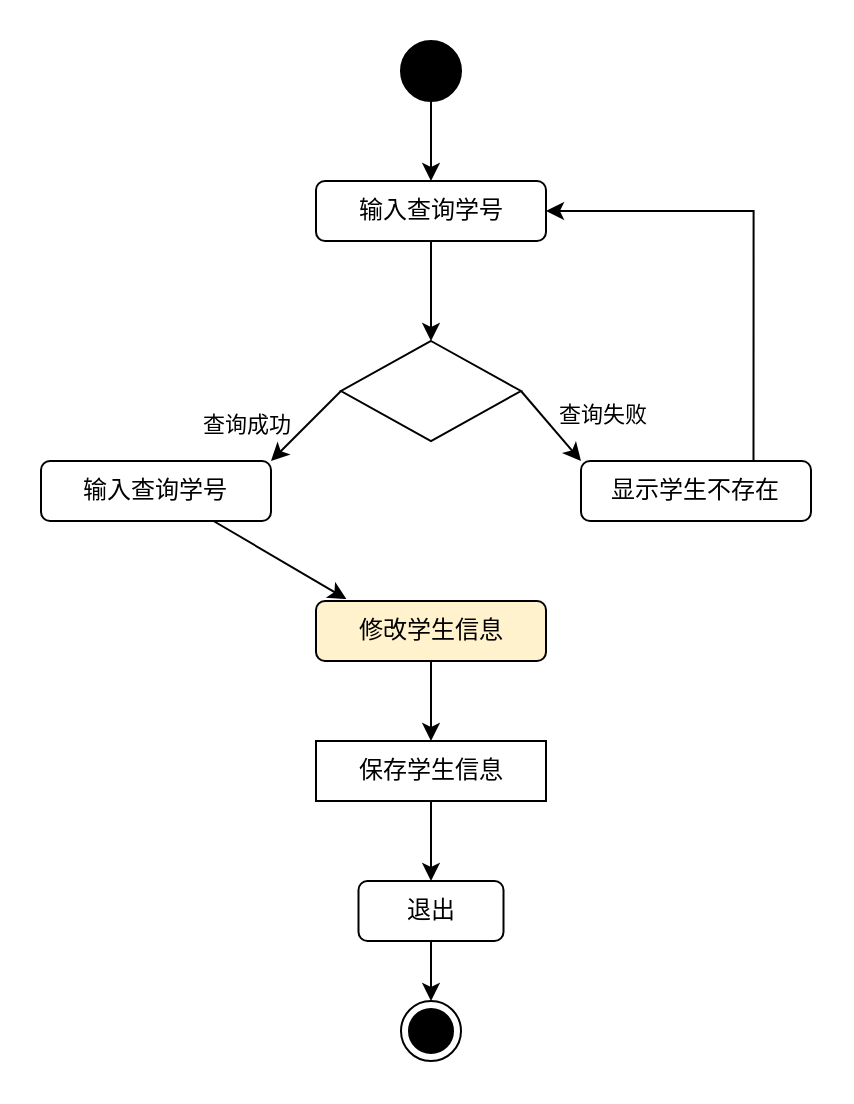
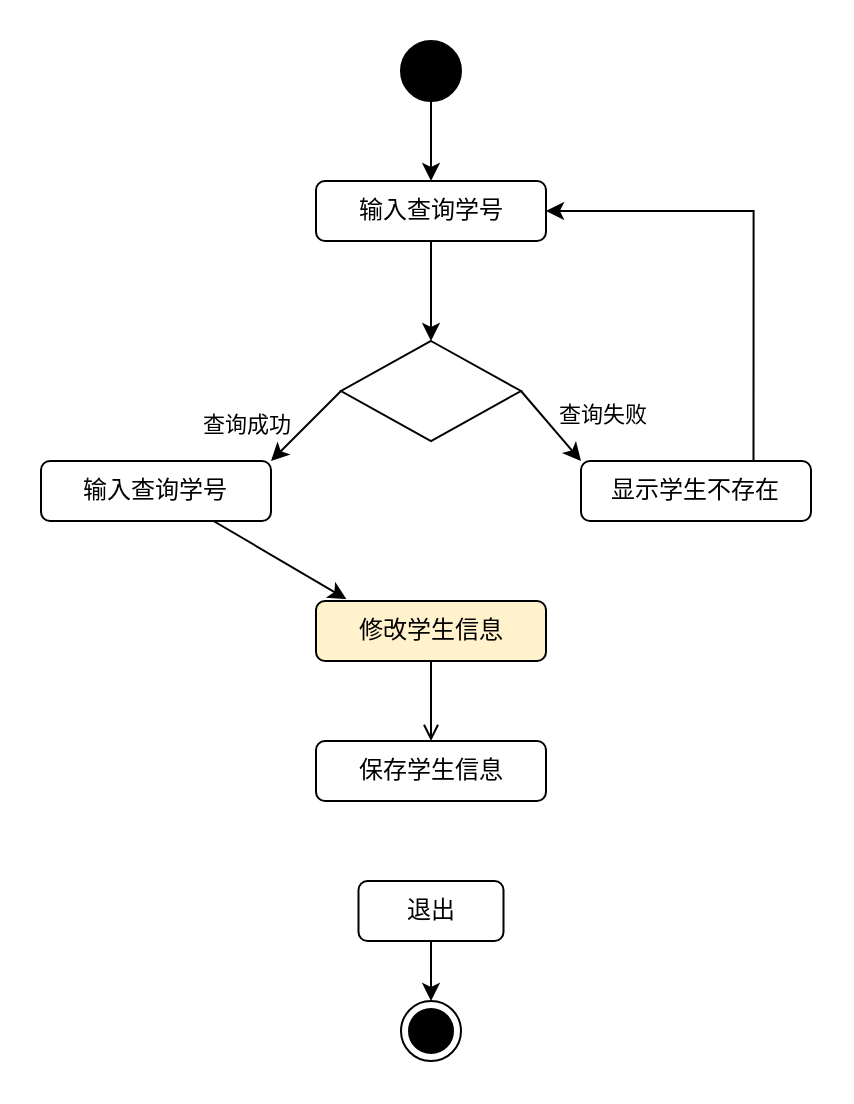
edge "修改学生信息" -> "保存学生信息": arrowhead classic -> open
node "保存学生信息": shape rectangle -> rounded rectangle
edge "保存学生信息" -> "退出": removed
